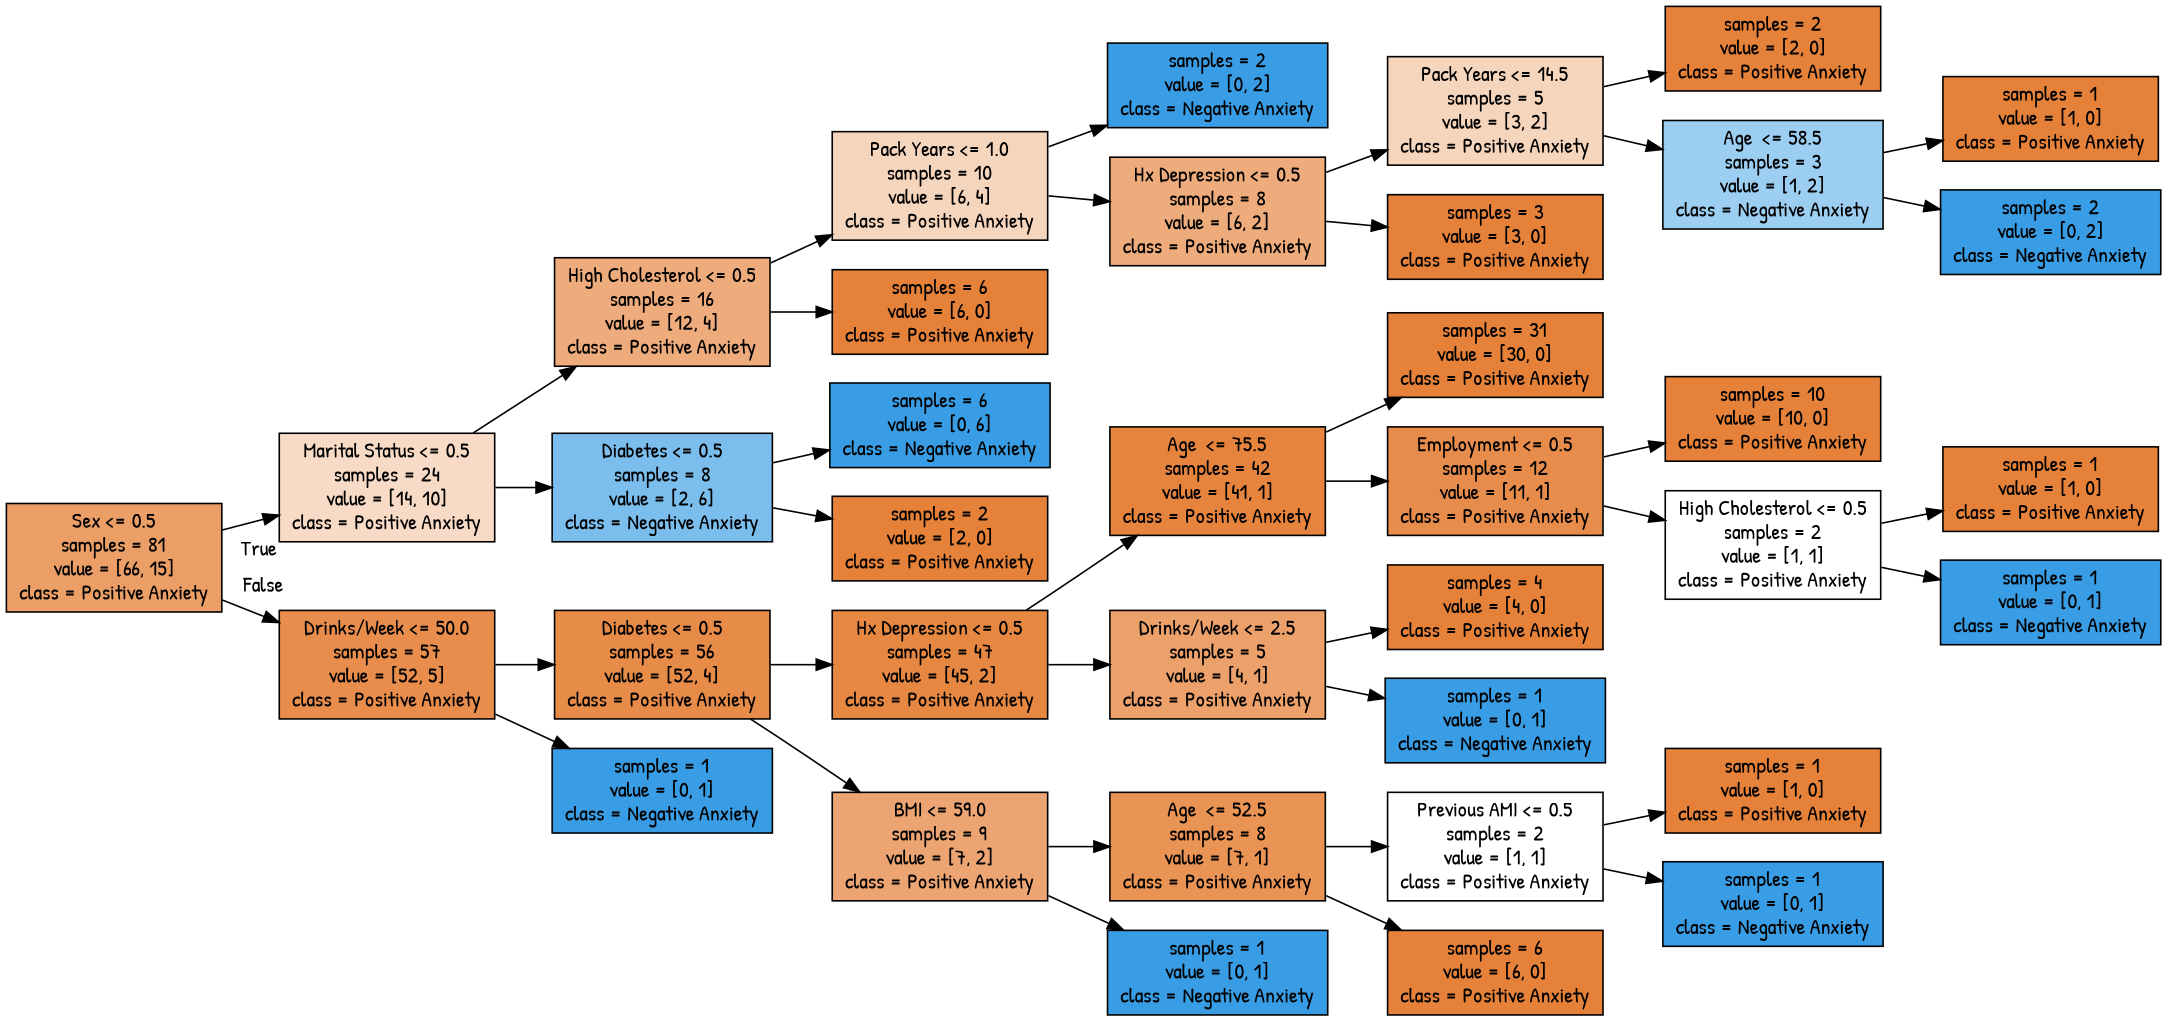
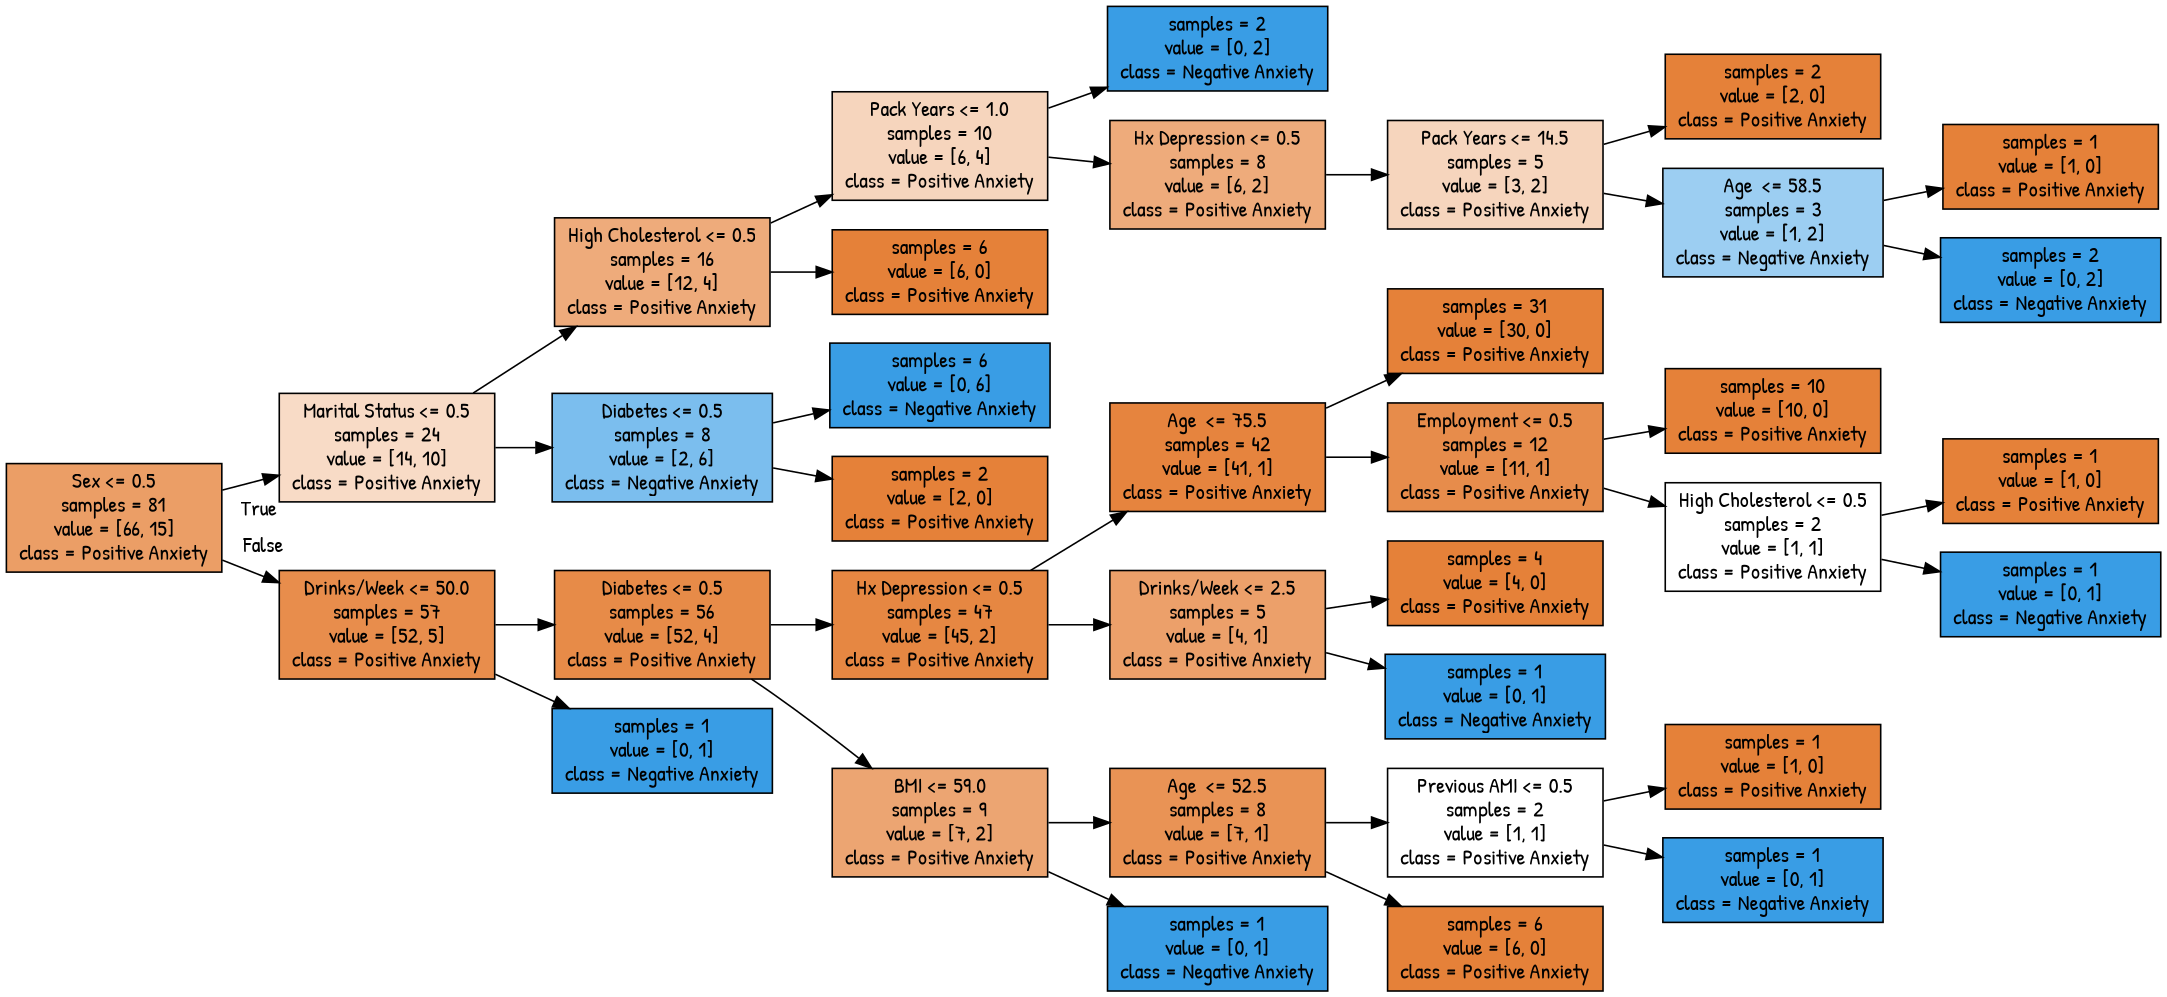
node "samples = 3 value = [3, 0] class = Positive Anxiety": removed
